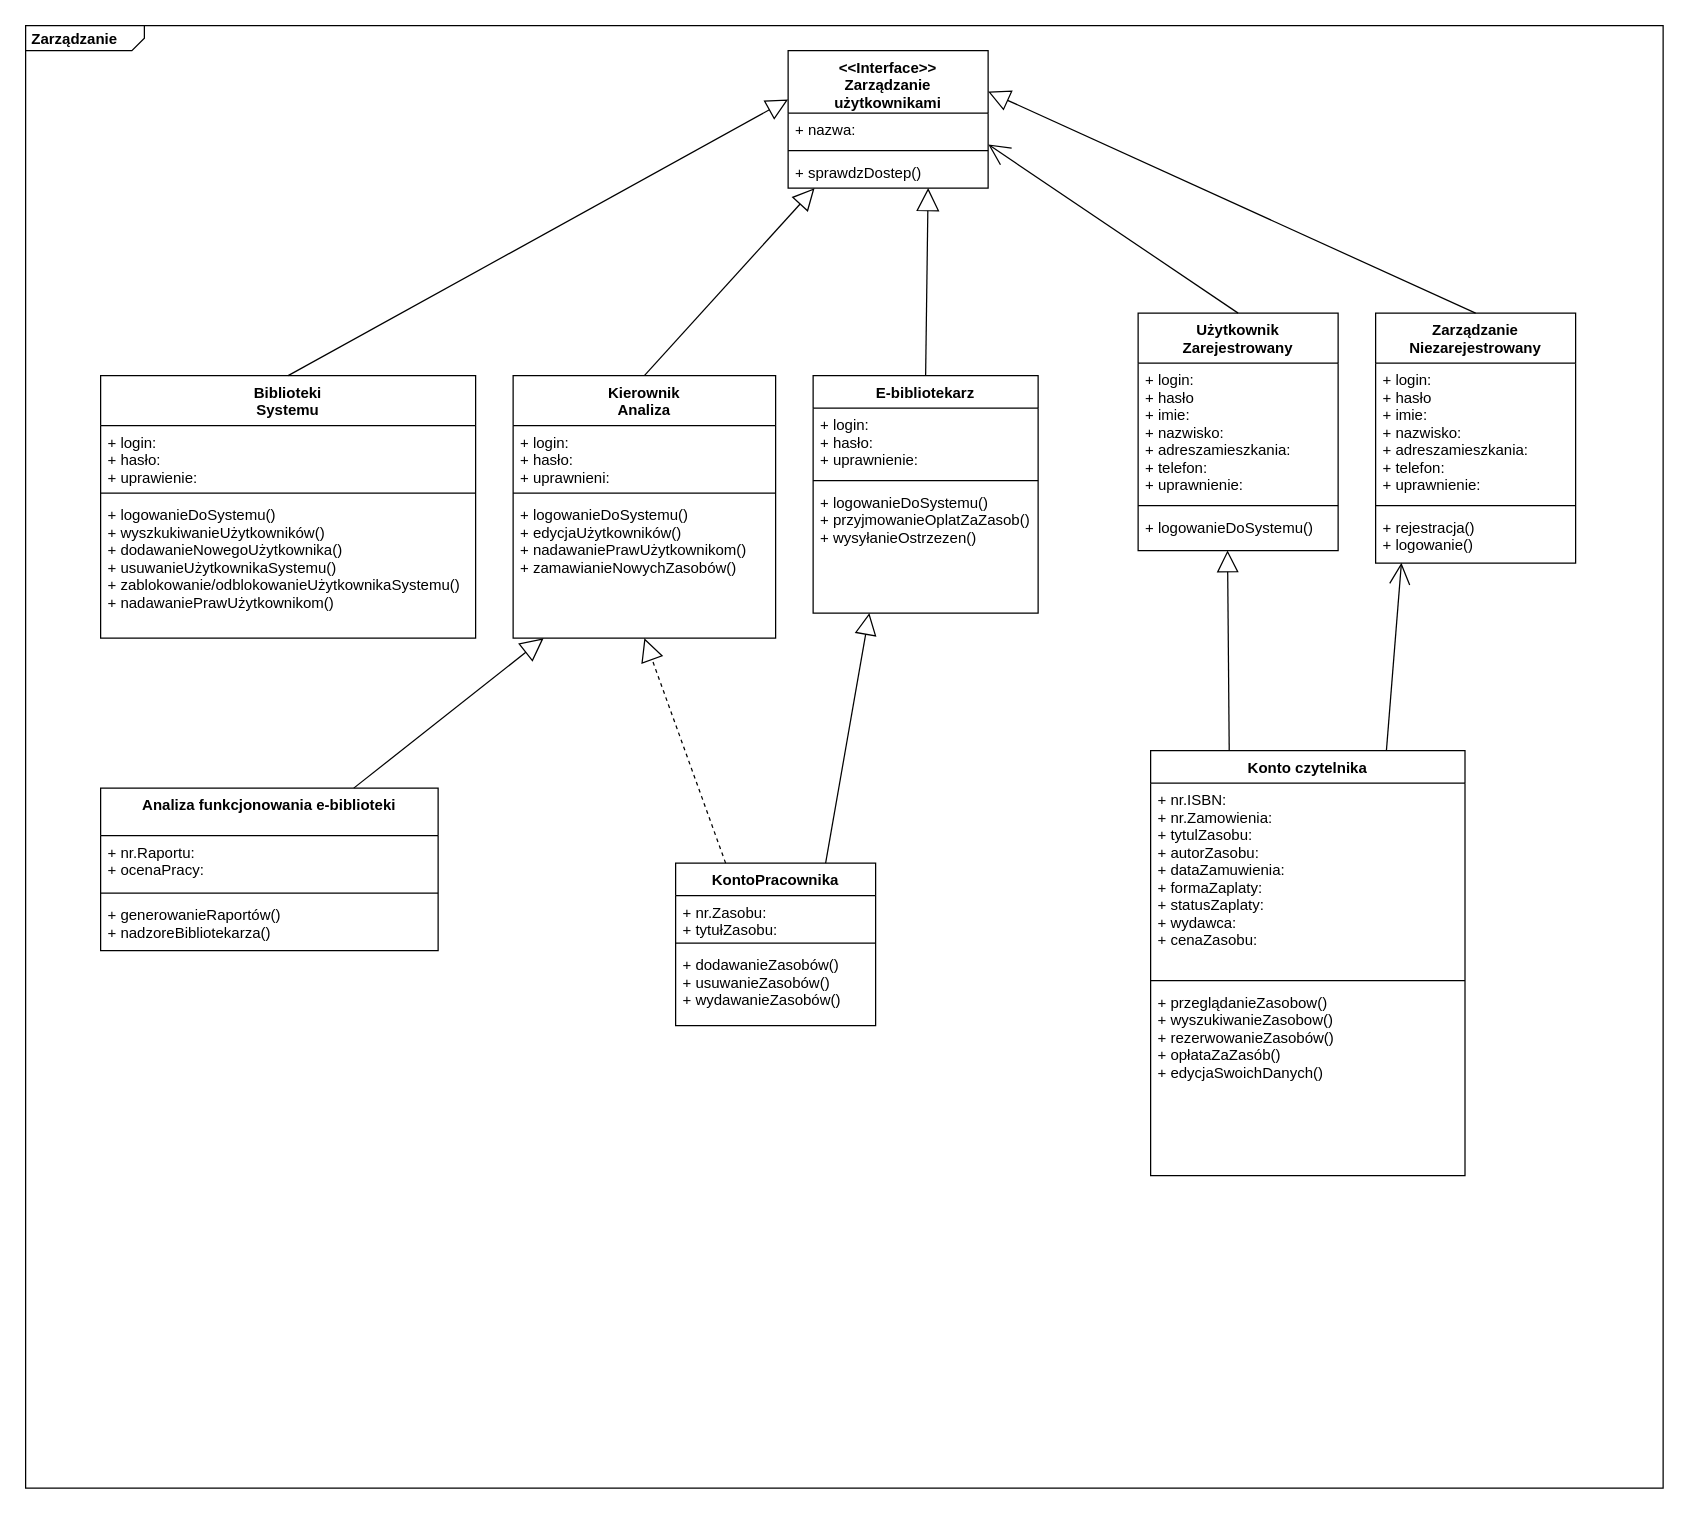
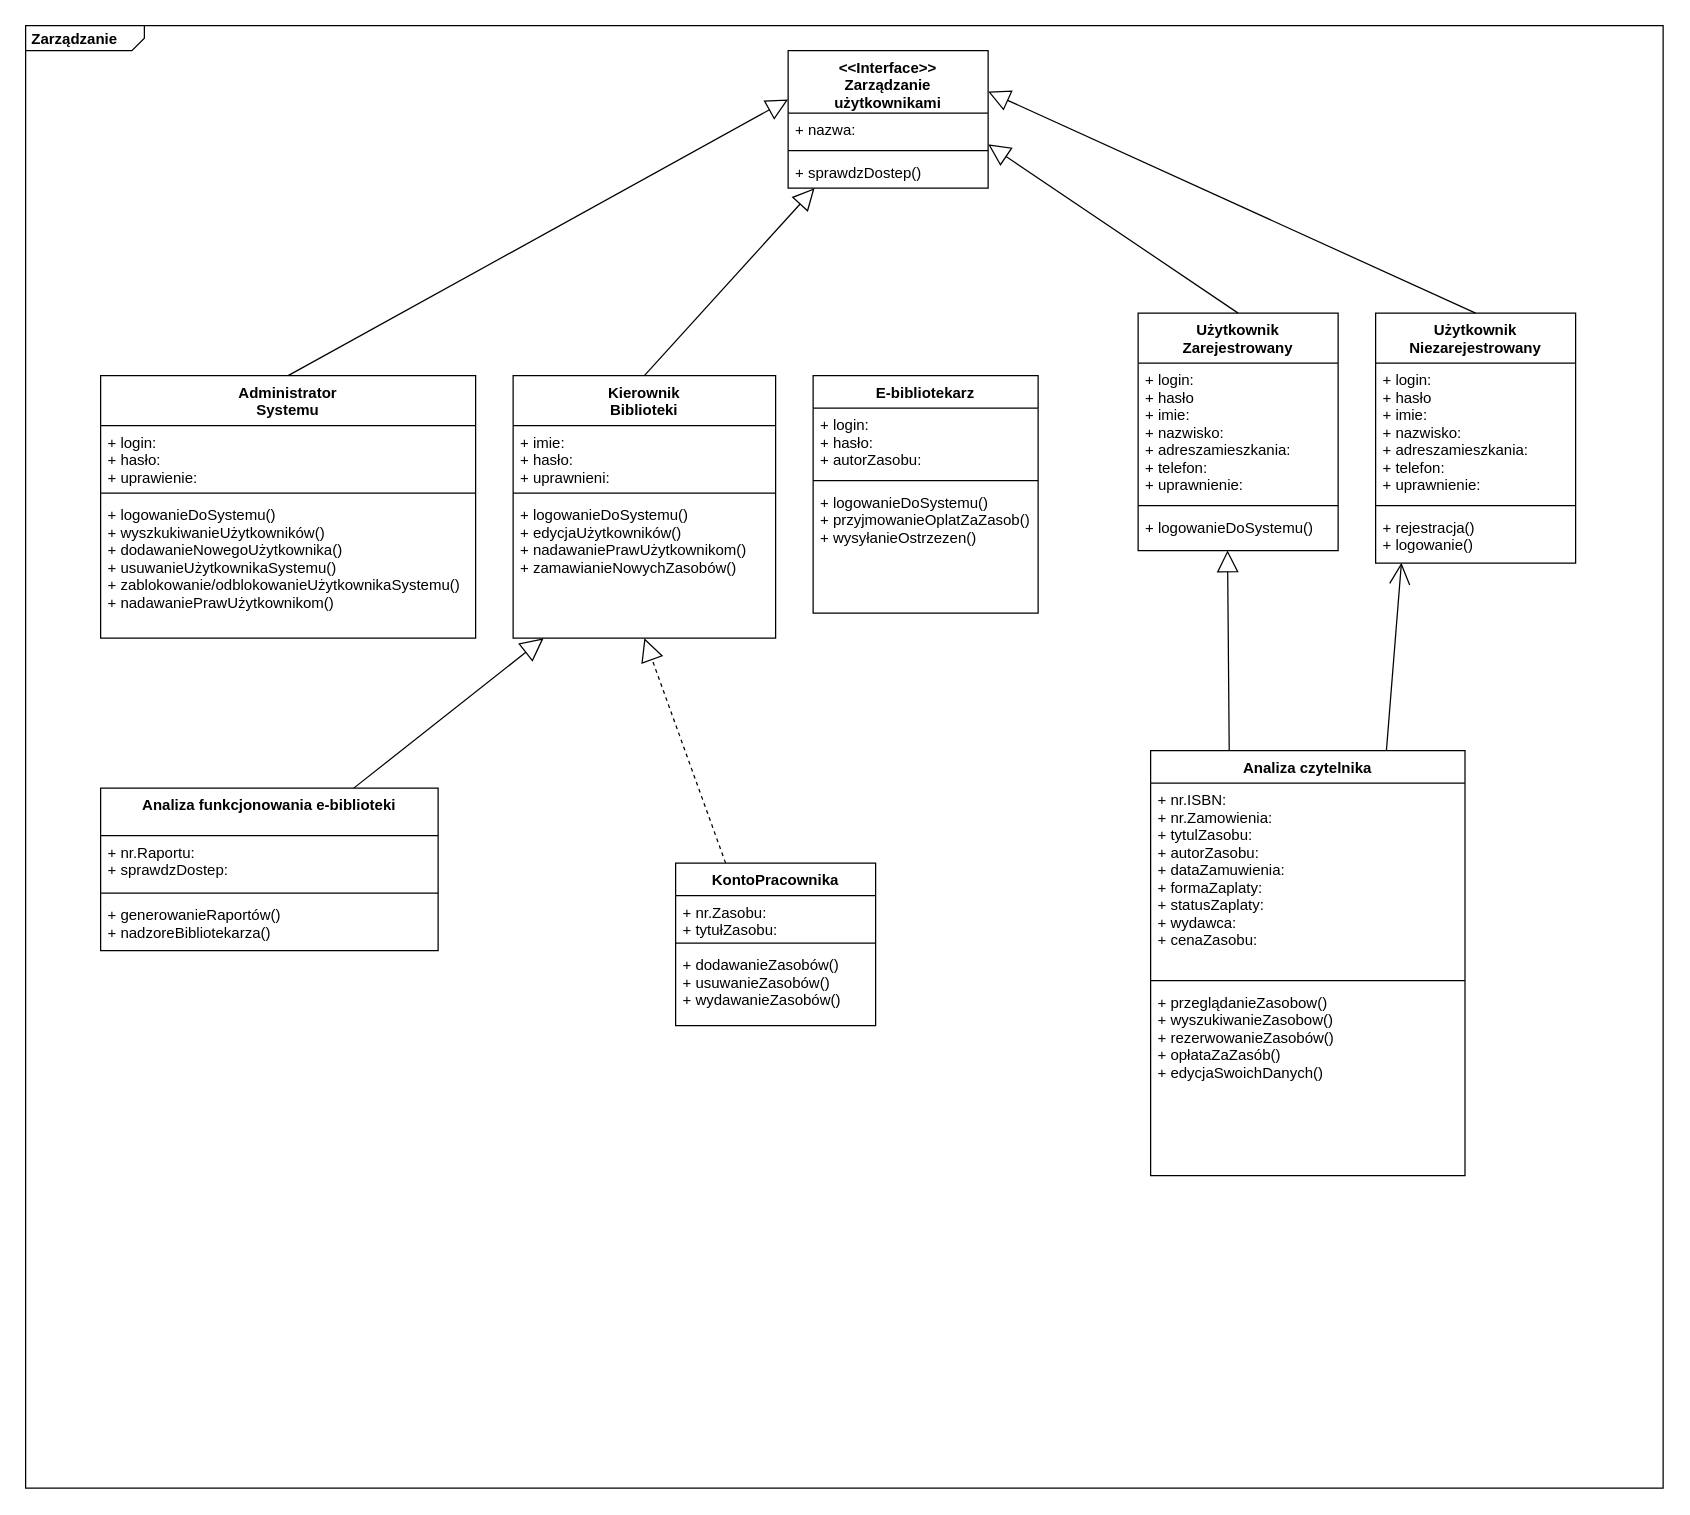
edge "Użytkownik Zarejestrowany" -> "+ nazwa:": arrowhead open -> block
edge "E-bibliotekarz" -> "+ sprawdzDostep()": removed
node "Zarządzanie Niezarejestrowany": label "Zarządzanie Niezarejestrowany" -> "Użytkownik Niezarejestrowany"
node "Biblioteki Systemu": label "Biblioteki Systemu" -> "Administrator Systemu"
node "Kierownik Analiza": label "Kierownik Analiza" -> "Kierownik Biblioteki"
node "+ login: + hasło: + uprawnienie:": label "+ login: + hasło: + uprawnienie:" -> "+ login: + hasło: + autorZasobu:"
node "+ login: + hasło: + uprawnieni:": label "+ login: + hasło: + uprawnieni:" -> "+ imie: + hasło: + uprawnieni:"
edge "KontoPracownika" -> "E-bibliotekarz": removed
node "Konto czytelnika": label "Konto czytelnika" -> "Analiza czytelnika"
node "+ nr.Raportu: + ocenaPracy:": label "+ nr.Raportu: + ocenaPracy:" -> "+ nr.Raportu: + sprawdzDostep:"
